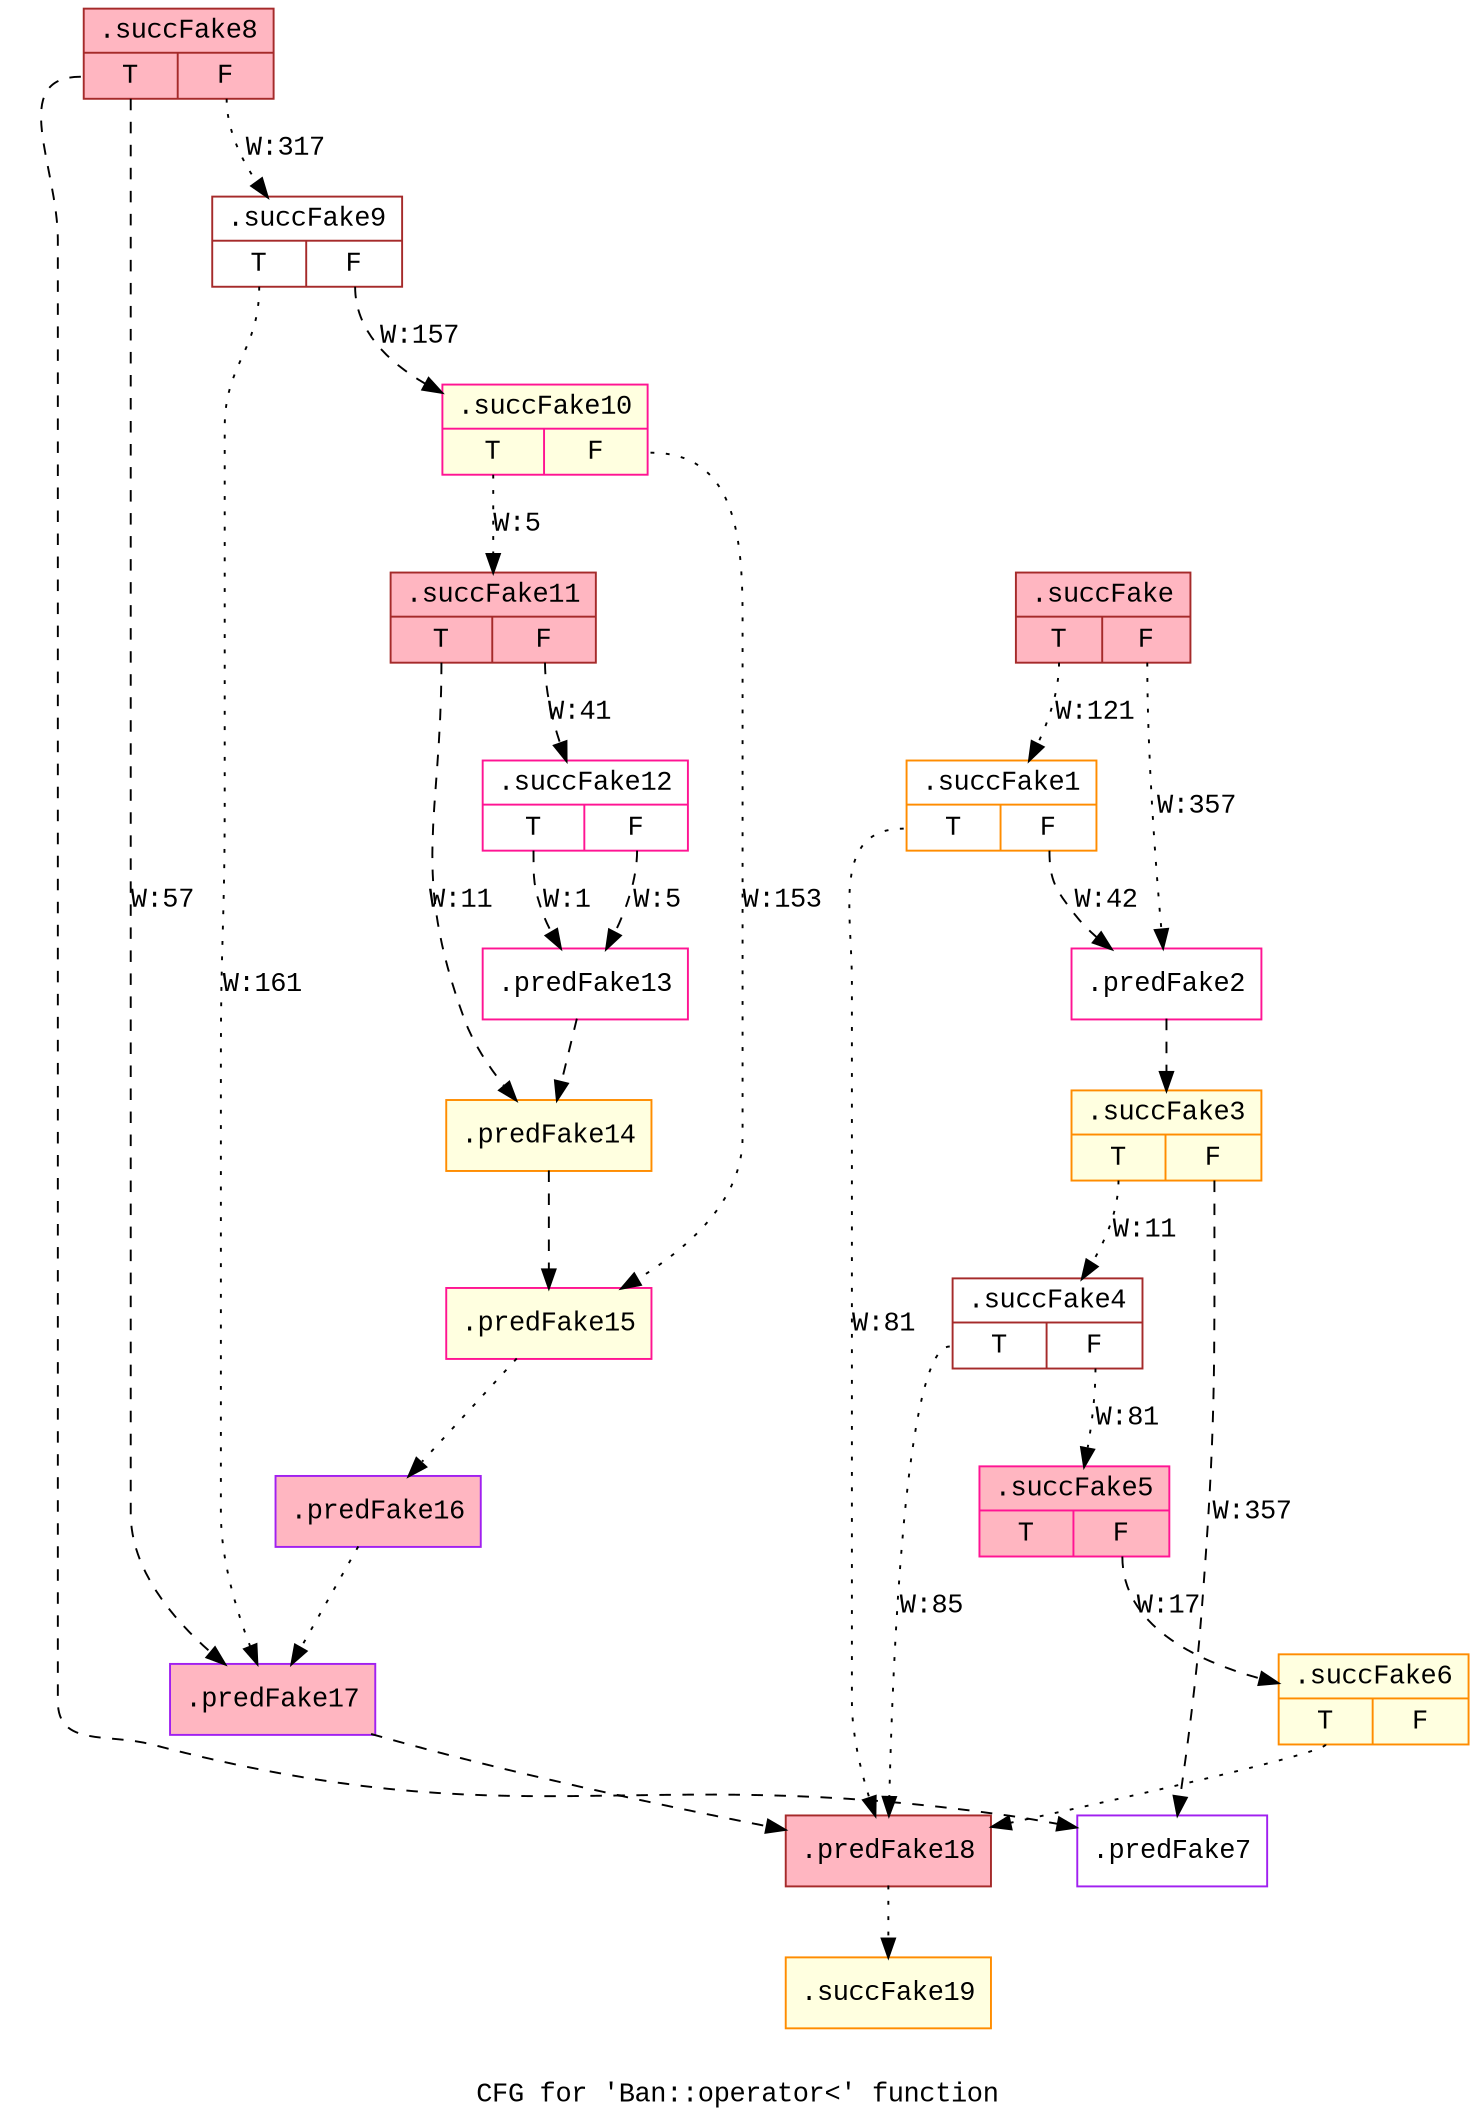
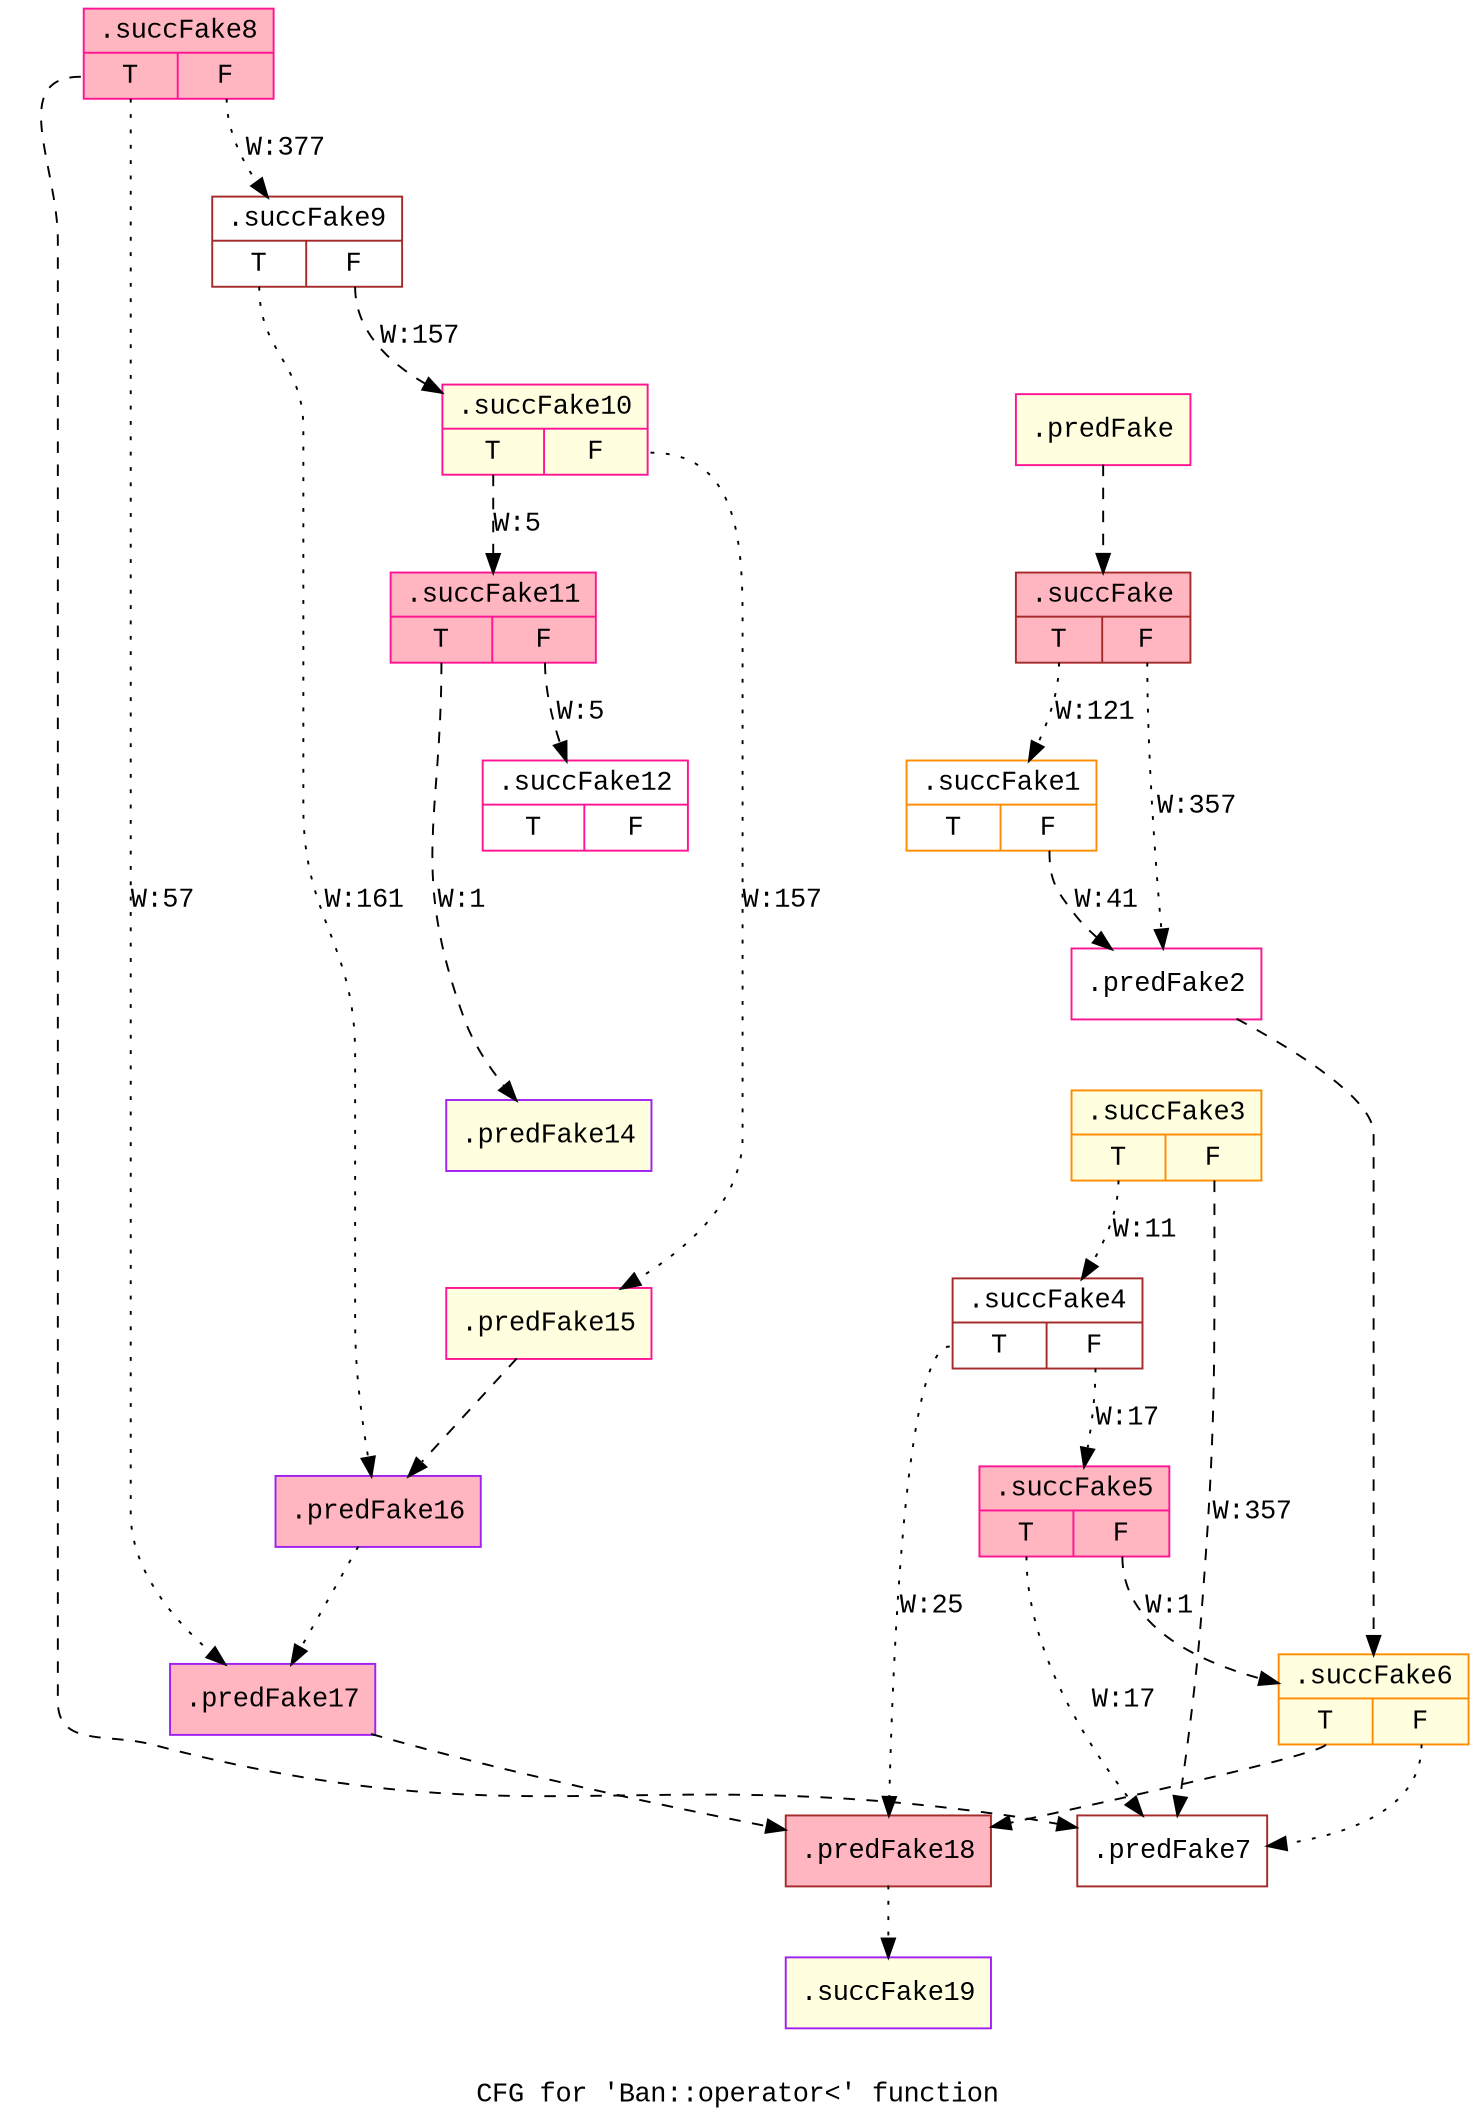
node ".succFake8": color brown -> deeppink
edge ".succFake8" -> ".succFake9": label "W:317" -> "W:377"
node ".predFake": added
edge ".succFake10" -> ".succFake11": style dotted -> dashed
node ".succFake11": color brown -> deeppink
edge ".succFake11" -> ".succFake12": label "W:41" -> "W:5"
edge ".succFake8" -> ".predFake17": style dashed -> dotted
edge ".succFake11" -> ".predFake14": label "W:11" -> "W:1"
edge ".succFake10" -> ".predFake15": label "W:153" -> "W:157"
edge ".succFake1" -> ".predFake2": label "W:42" -> "W:41"
edge ".succFake9" -> ".predFake17": now ".succFake9" -> ".predFake16"
node ".predFake13": removed
edge ".predFake2" -> ".succFake3": now ".predFake2" -> ".succFake6"
node ".predFake14": color darkorange -> purple
edge ".predFake14" -> ".predFake15": removed
edge ".succFake1" -> ".predFake18": removed, label "W:81"
edge ".predFake15" -> ".predFake16": style dotted -> dashed
edge ".succFake4" -> ".succFake5": label "W:81" -> "W:17"
edge ".succFake4" -> ".predFake18": label "W:85" -> "W:25"
edge ".succFake5" -> ".succFake6": label "W:17" -> "W:1"
edge ".succFake5" -> ".predFake7": added, label "W:17"
edge ".succFake6" -> ".predFake18": style dotted -> dashed
edge ".succFake6" -> ".predFake7": added
node ".predFake7": color purple -> brown
node ".succFake19": color darkorange -> purple
